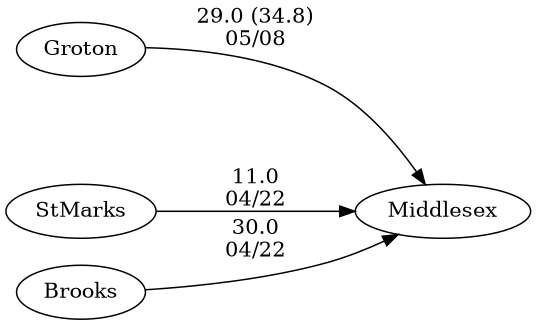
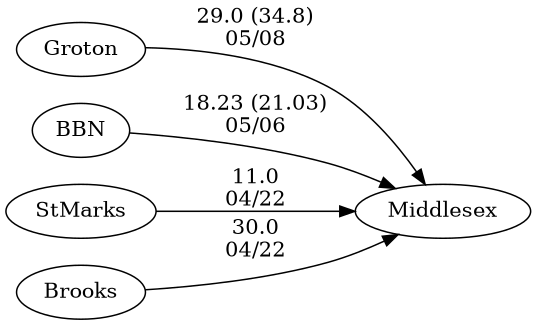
node "BBN": added
